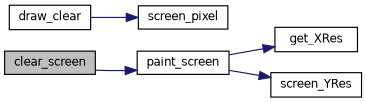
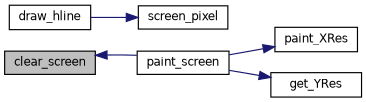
node "draw_clear": label "draw_clear" -> "draw_hline"
node "get_XRes": label "get_XRes" -> "paint_XRes"
edge "clear_screen" -> "paint_screen": reversed
node "screen_YRes": label "screen_YRes" -> "get_YRes"
